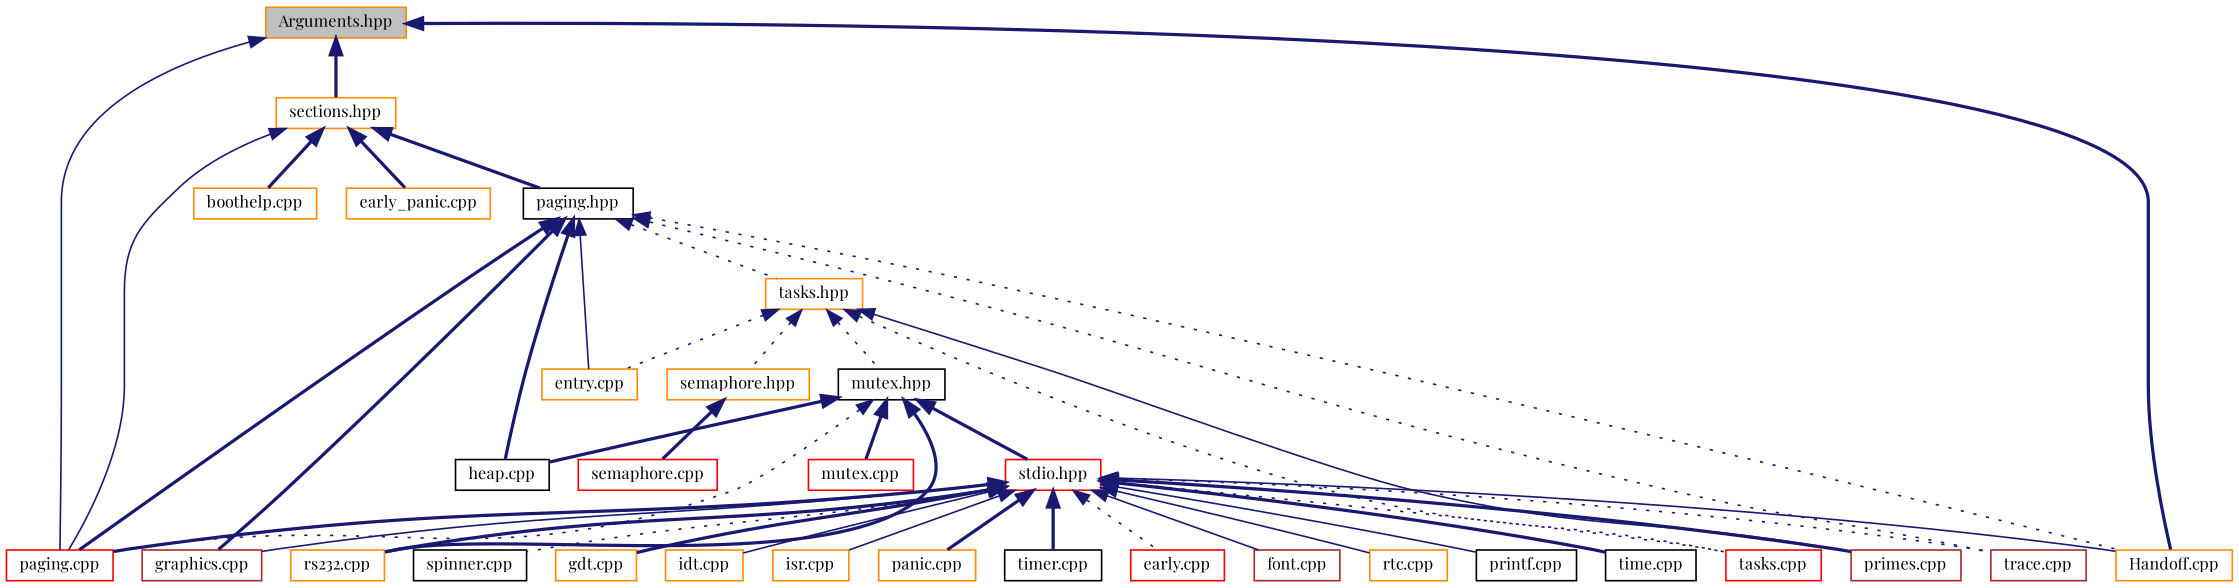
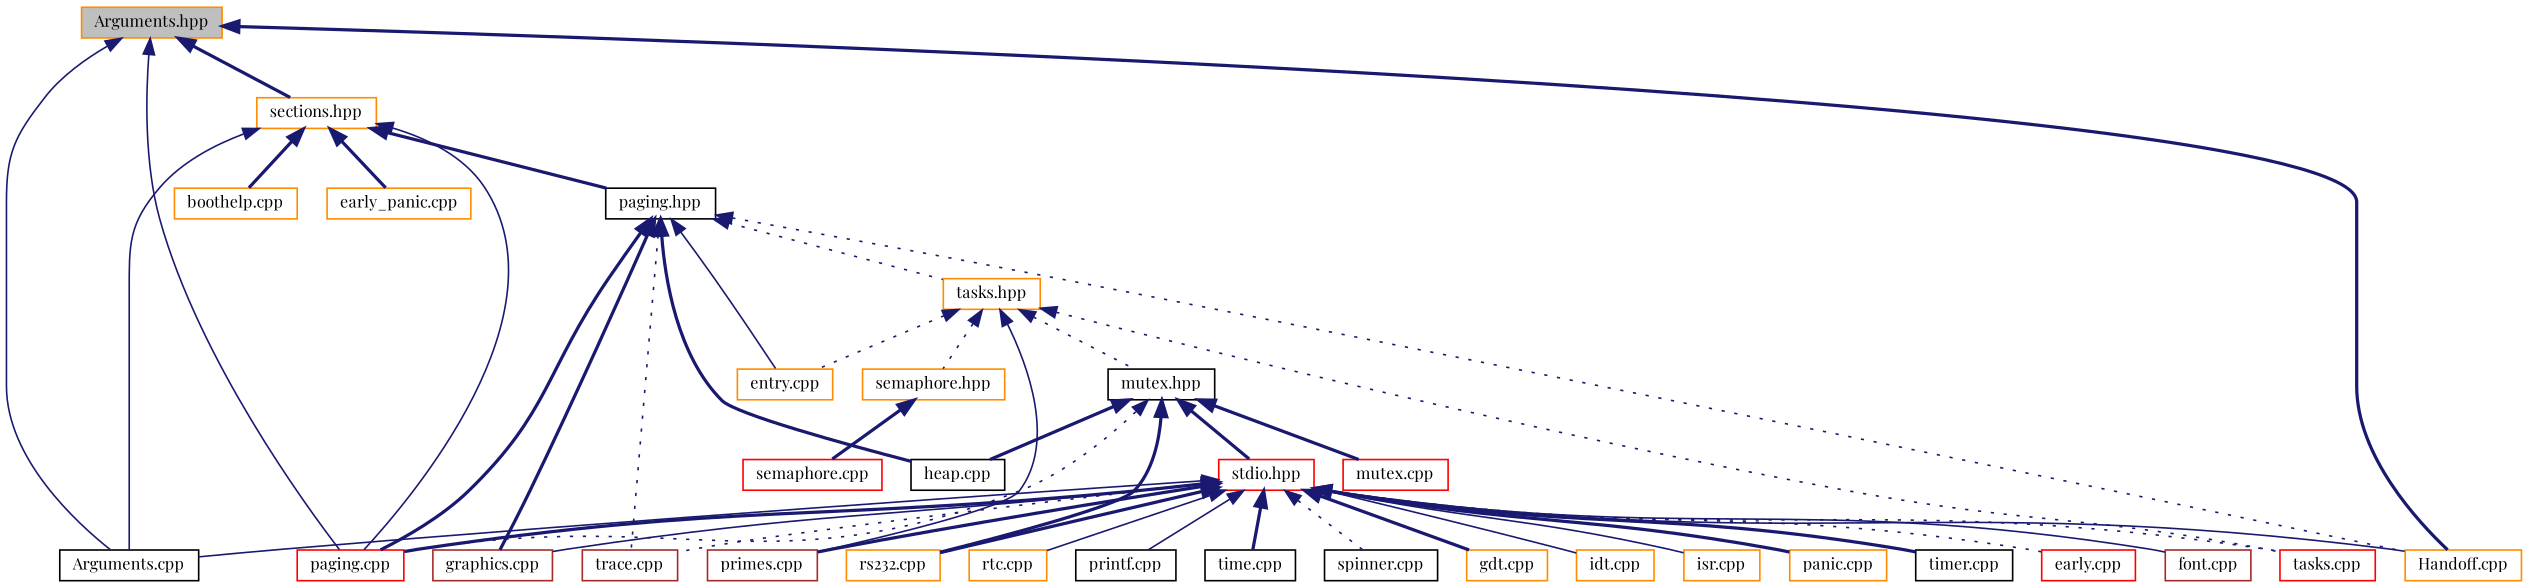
node "Arguments.cpp": added
